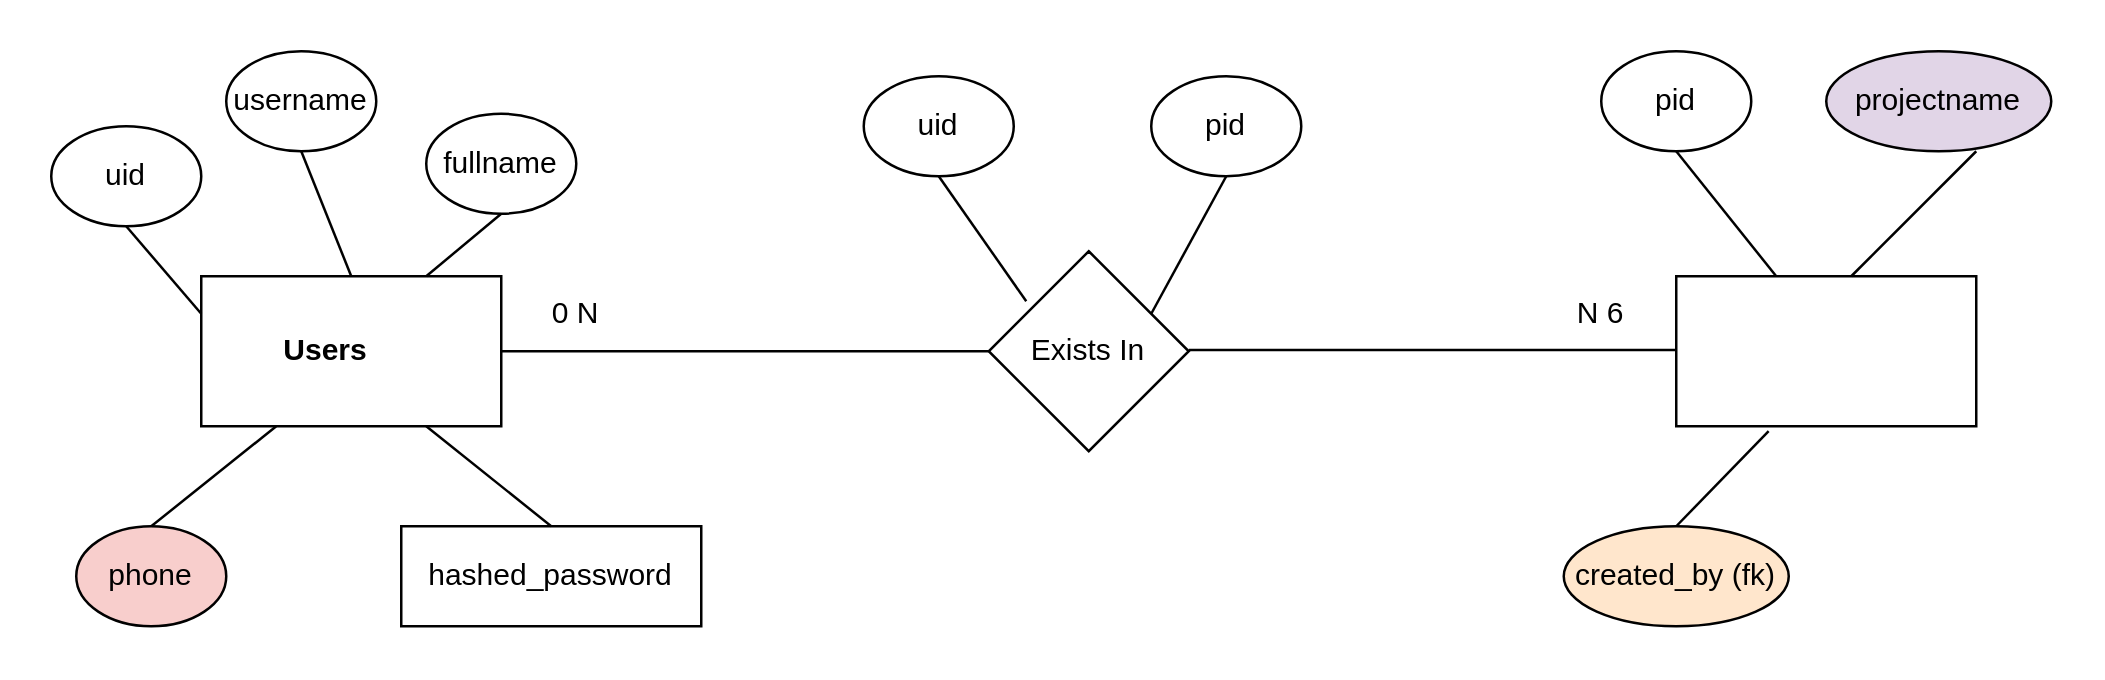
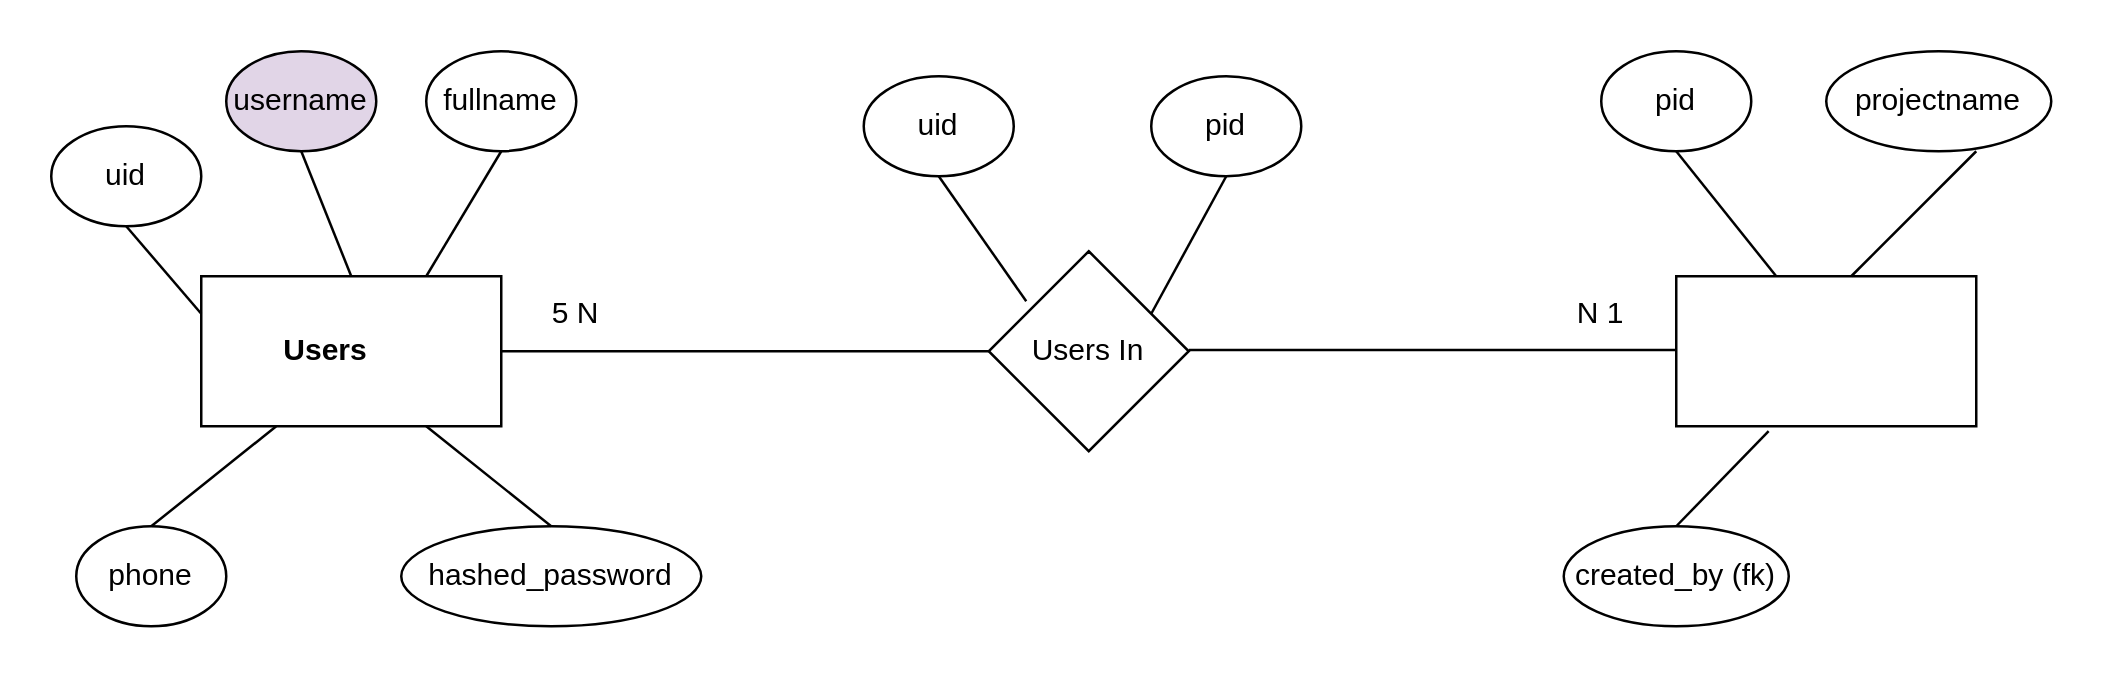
node "username": fillcolor #ffffff -> #e1d5e7
node "projectname": fillcolor #e1d5e7 -> #ffffff
node "fullname": moved (501, 164) -> (501, 101)
node "0 N": label "0 N" -> "5 N"
node "N 6": label "N 6" -> "N 1"
node "Exists In": label "Exists In" -> "Users In"
node "phone": fillcolor #f8cecc -> #ffffff
node "hashed_password": shape rectangle -> ellipse
node "created_by (fk)": fillcolor #ffe6cc -> #ffffff
